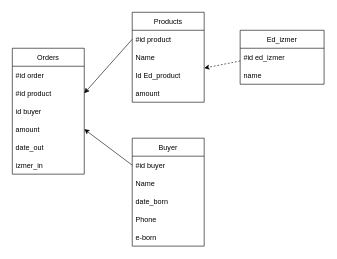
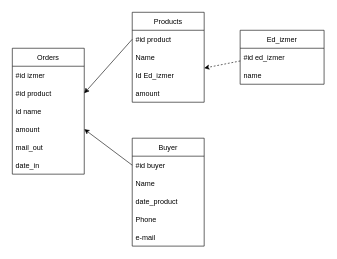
node "#id order": label "#id order" -> "#id izmer"
node "Id Ed_product": label "Id Ed_product" -> "Id Ed_izmer"
node "id buyer": label "id buyer" -> "id name"
node "date_out": label "date_out" -> "mail_out"
node "izmer_in": label "izmer_in" -> "date_in"
node "date_born": label "date_born" -> "date_product"
node "e-born": label "e-born" -> "e-mail"
